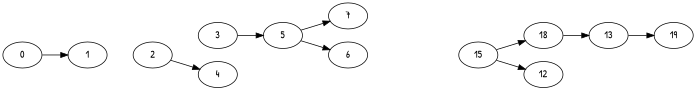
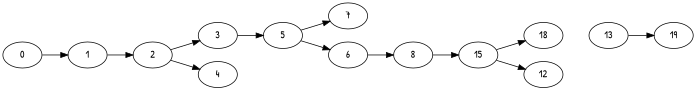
edge "18" -> "13": removed
edge "2" -> "3": added
edge "1" -> "2": added
node "8": added
